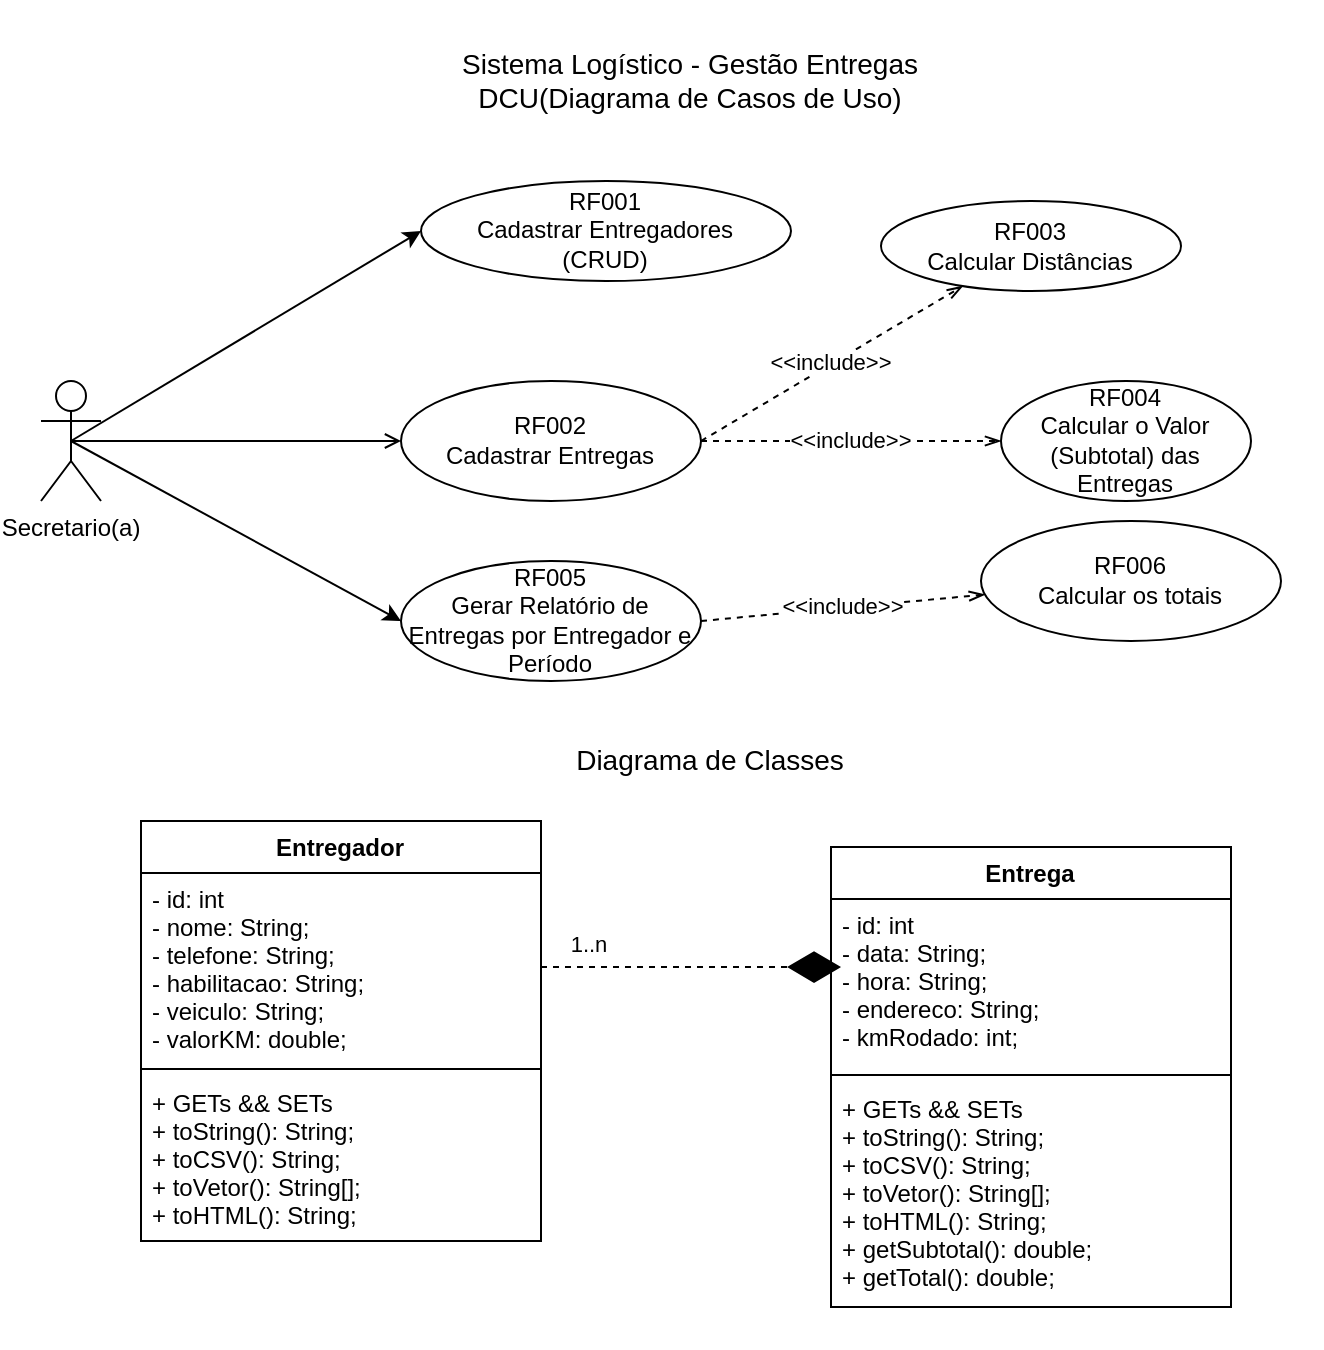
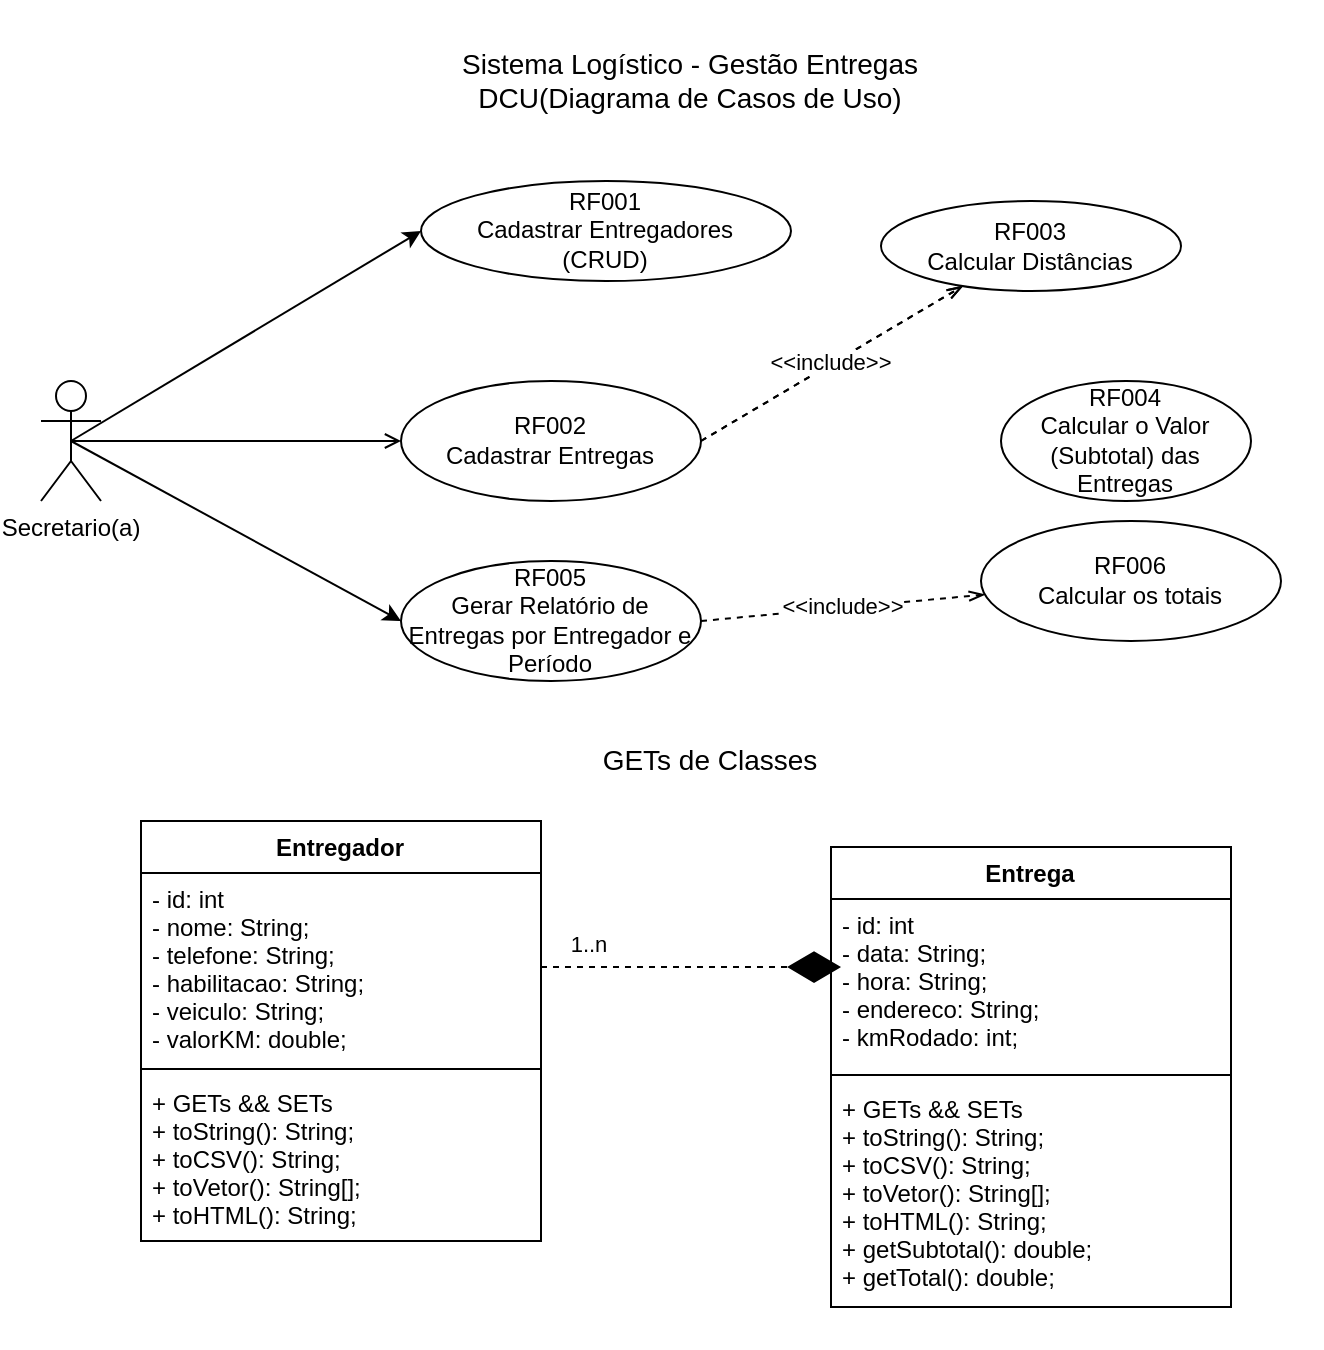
edge "RF002 Cadastrar Entregas" -> "RF004 Calcular o Valor (Subtotal) das Entregas": now "RF002 Cadastrar Entregas" -> "RF003 Calcular Distâncias"
node "Diagrama de Classes": label "Diagrama de Classes" -> "GETs de Classes"
